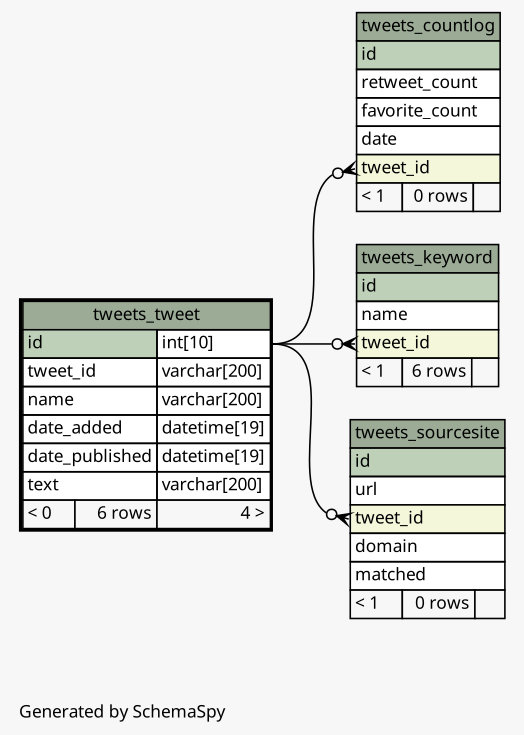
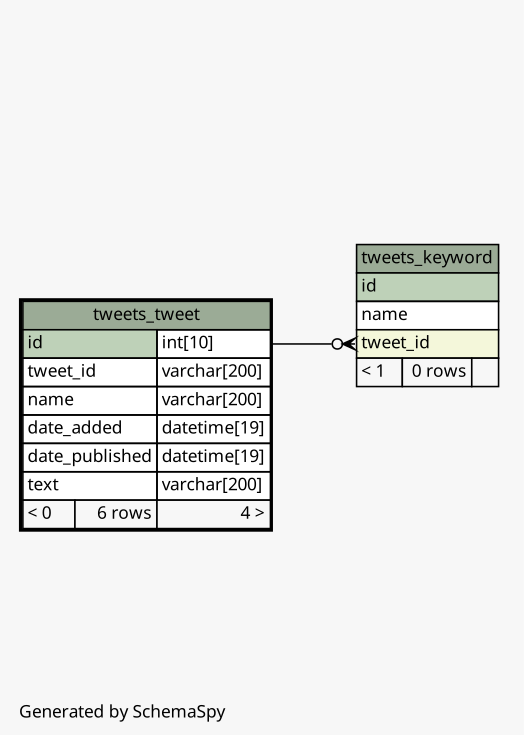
node "tweets_countlog": removed
node "tweets_keyword": text "6 rows" -> "0 rows"
node "tweets_sourcesite": removed
